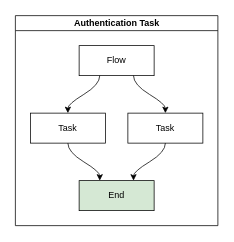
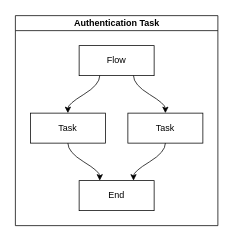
node "End": fillcolor #d5e8d4 -> #ffffff
